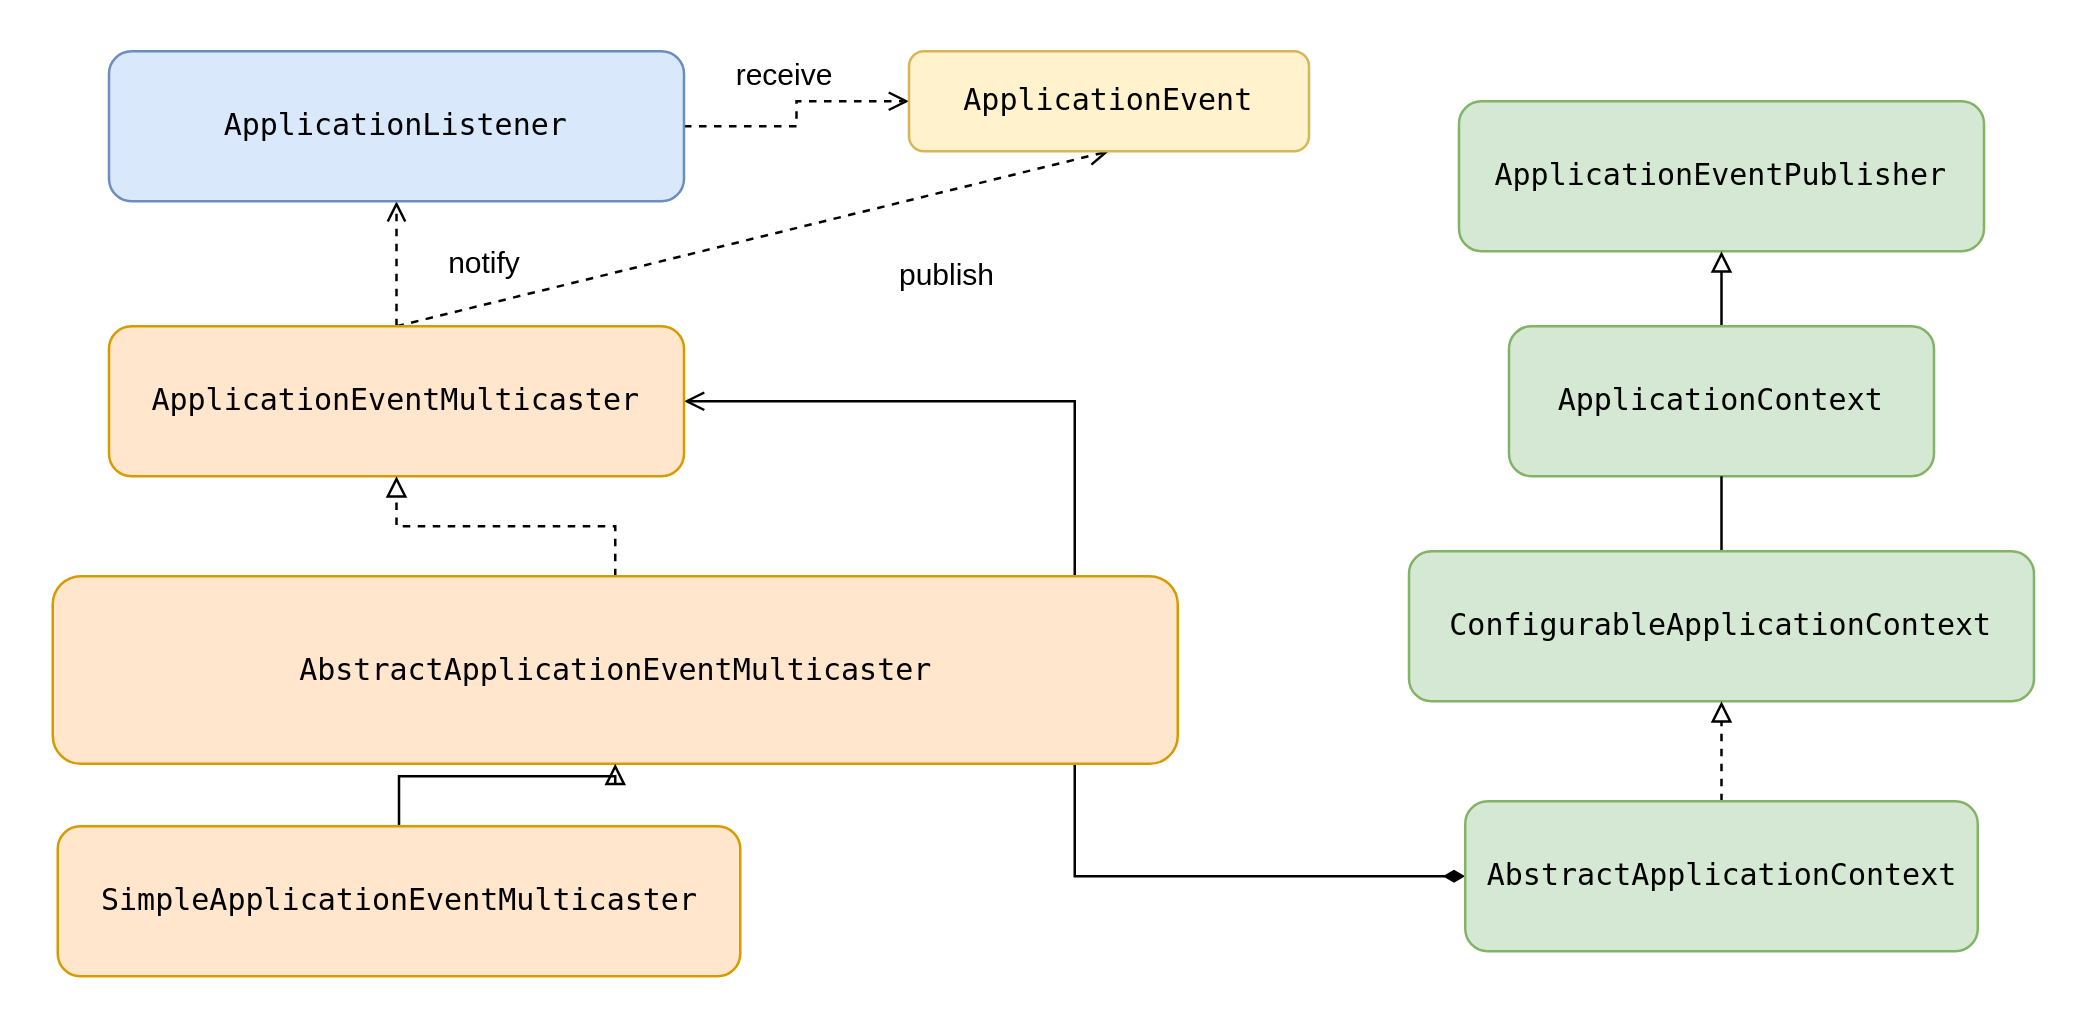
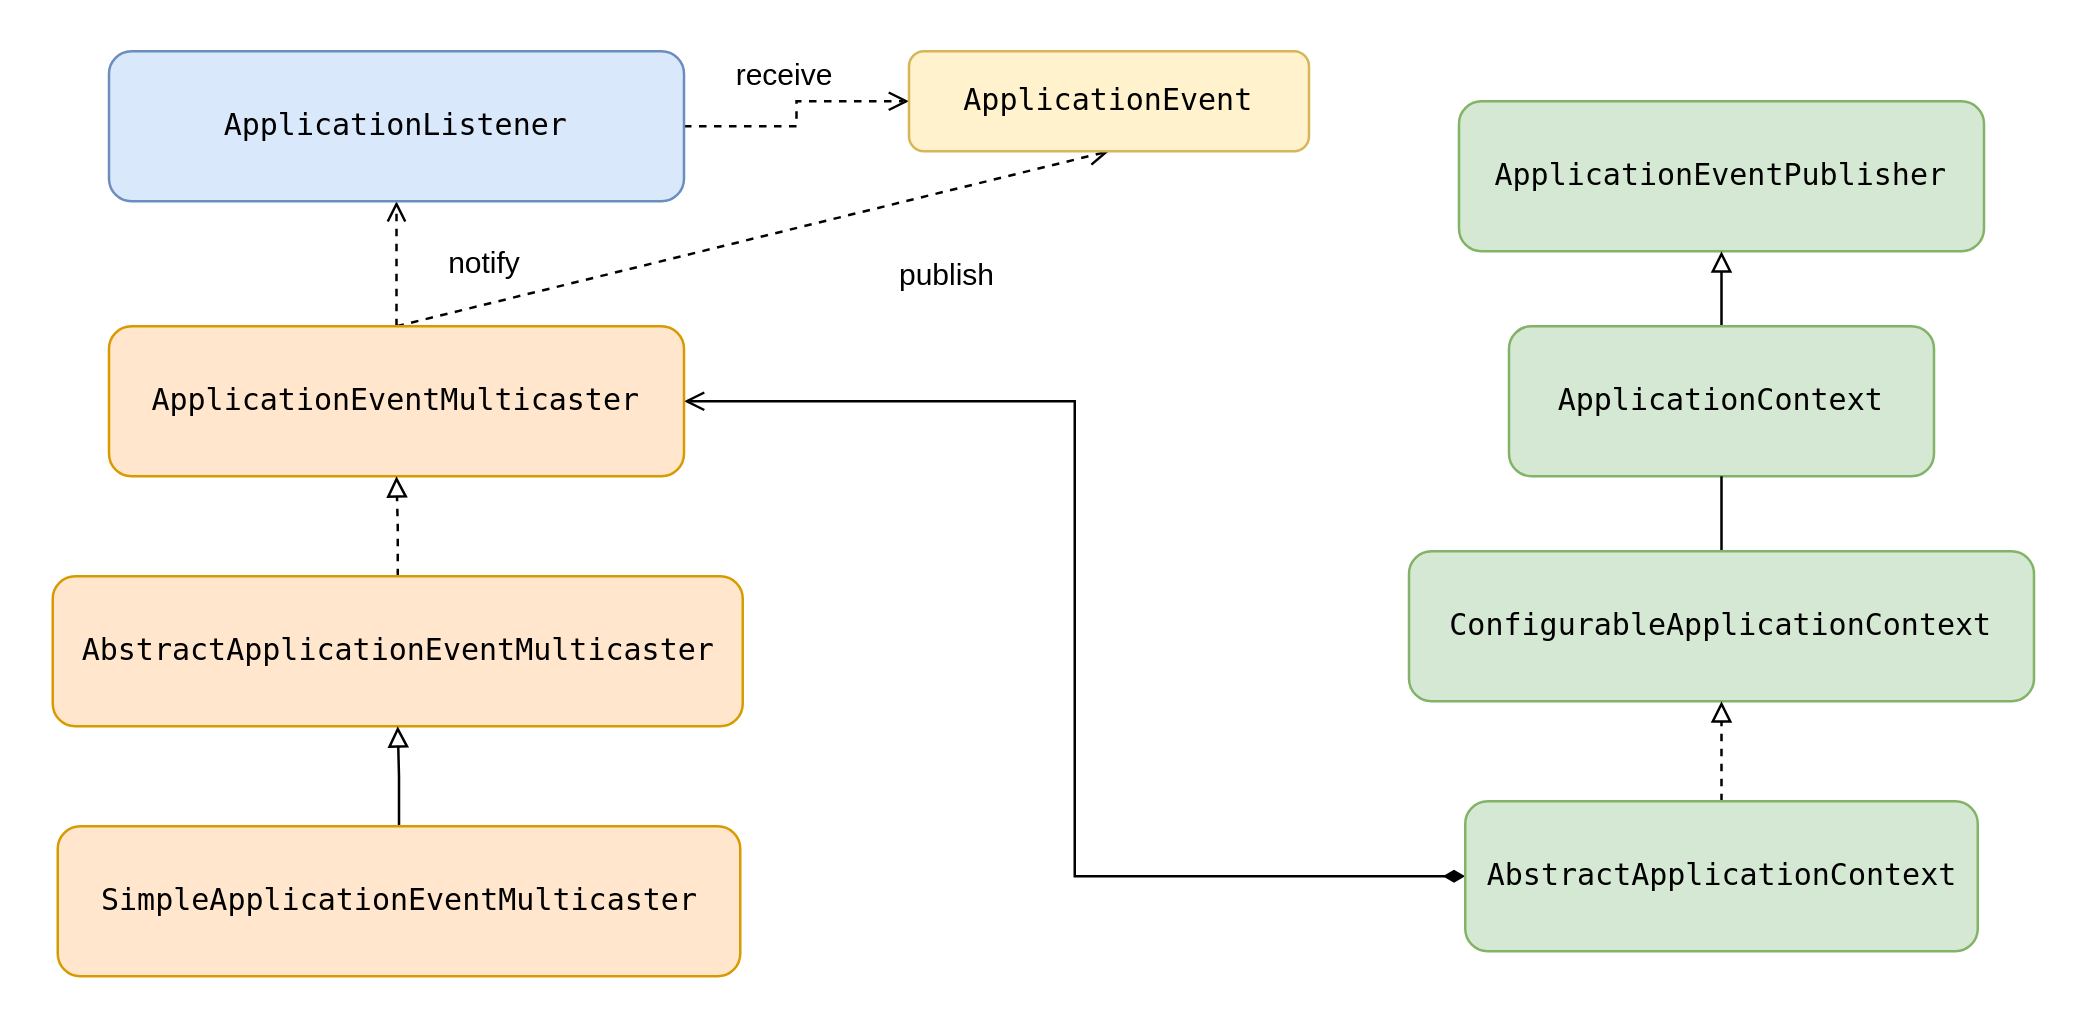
node "AbstractApplicationEventMulticaster": size 1125x188 -> 690x150
